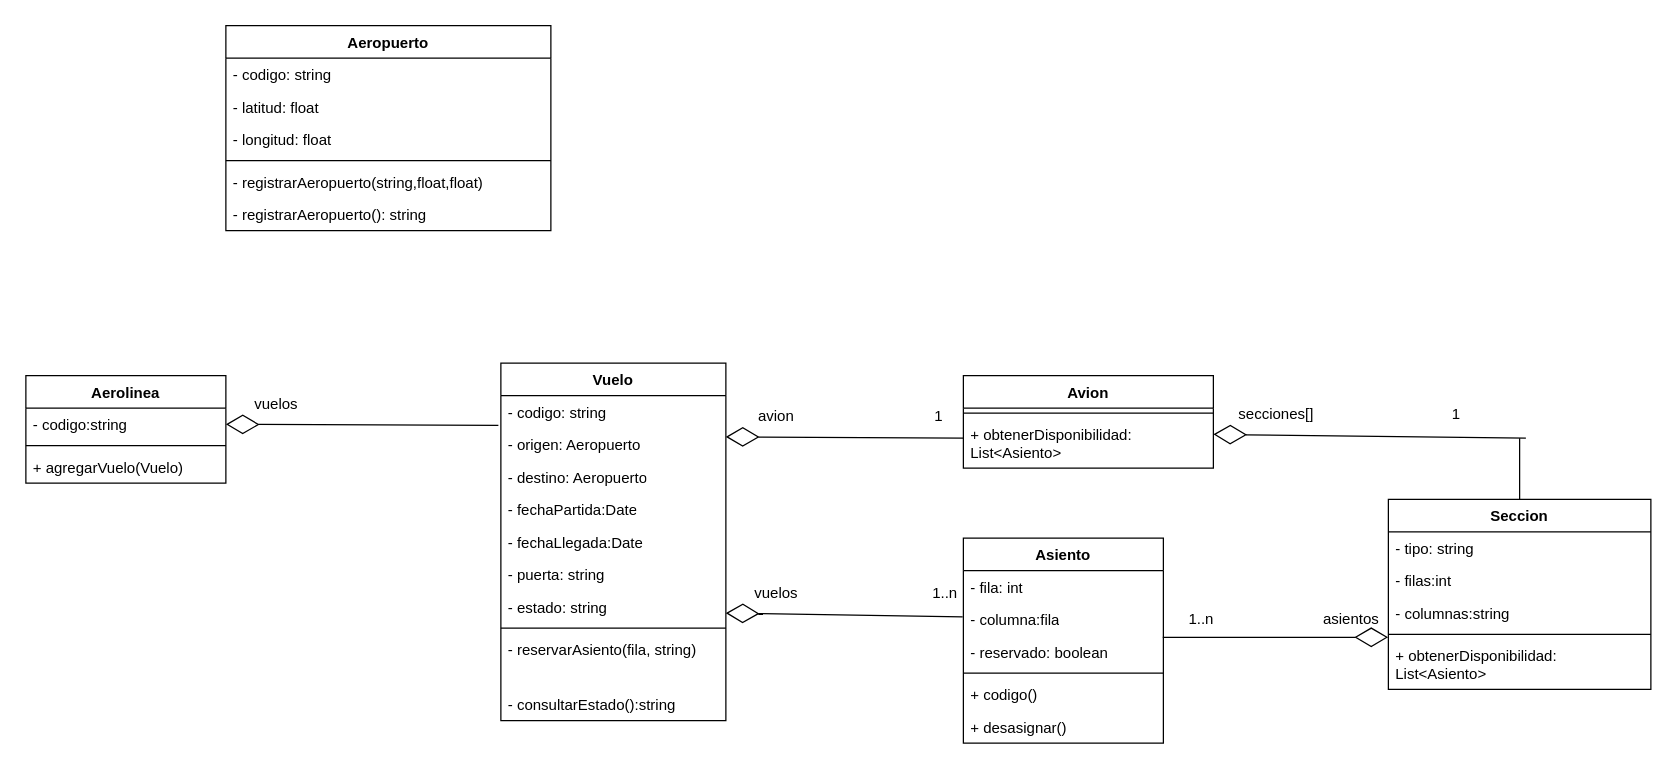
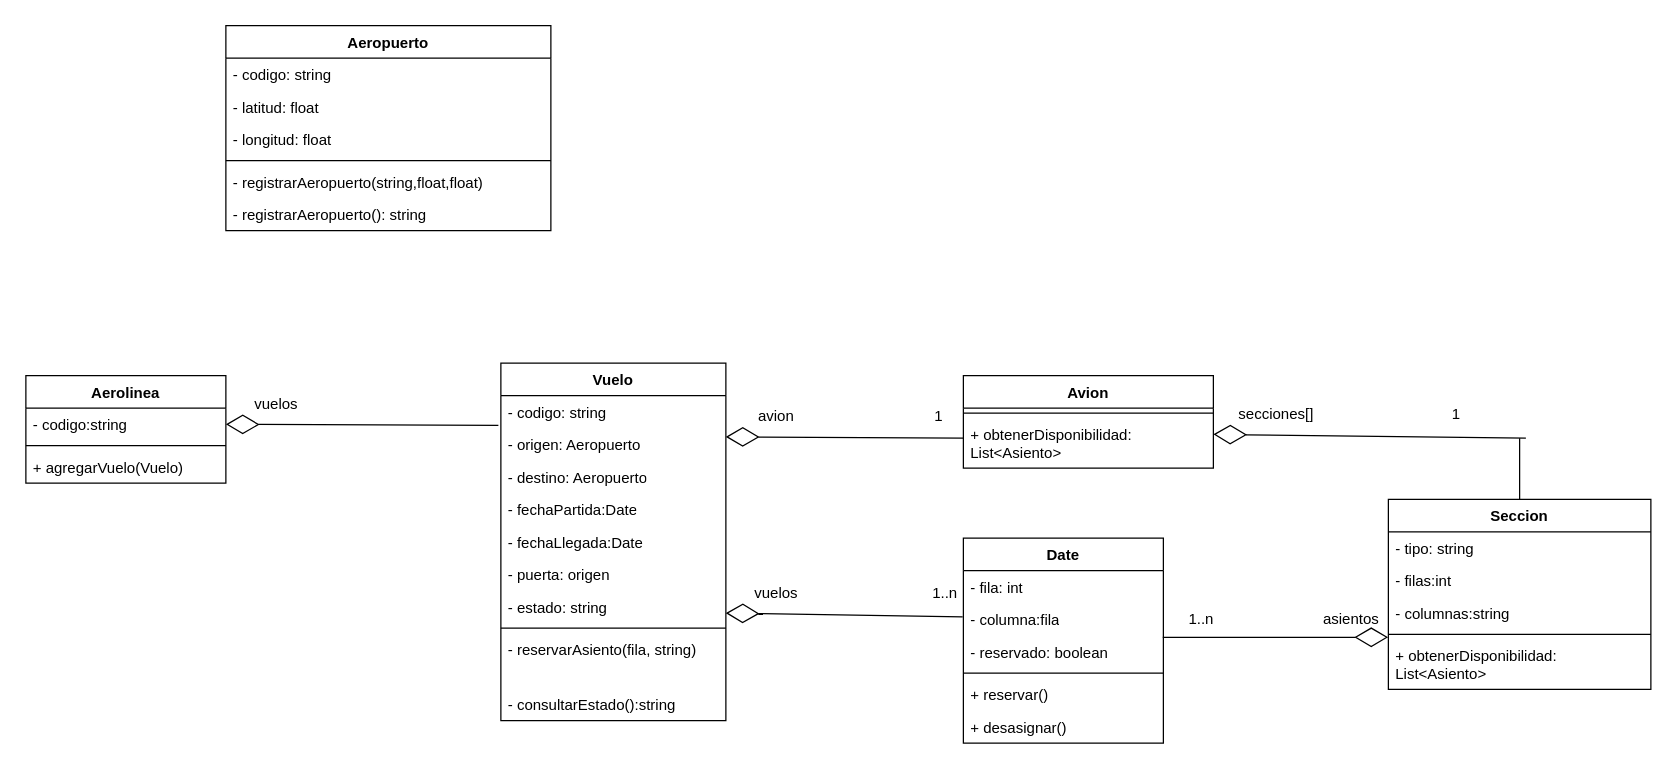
node "Asiento": label "Asiento" -> "Date"
node "- puerta: string": label "- puerta: string" -> "- puerta: origen"
node "+ codigo()": label "+ codigo()" -> "+ reservar()"
